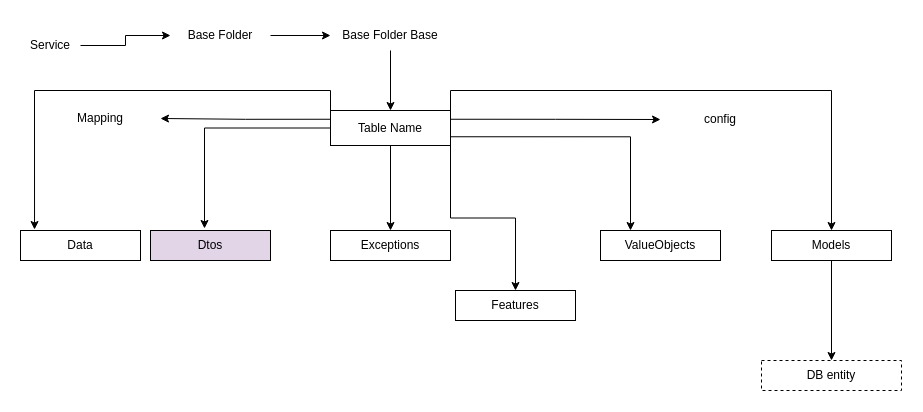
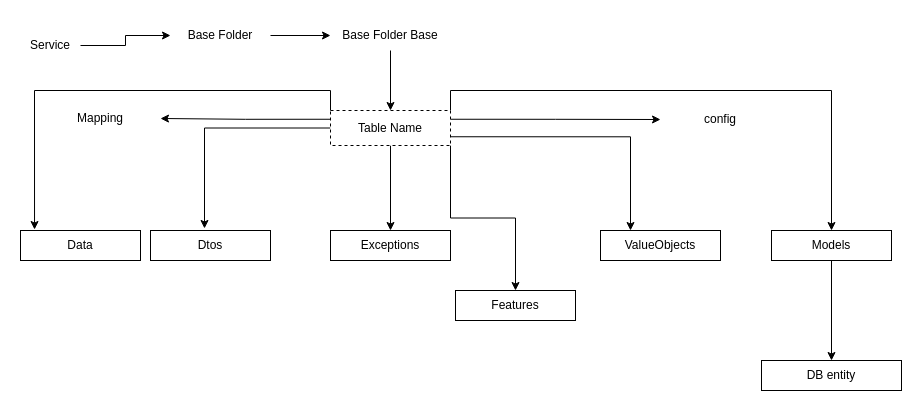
node "Table Name": style solid -> dashed
node "Dtos": fillcolor #e1d5e7 -> #ffffff
node "DB entity": style dashed -> solid
